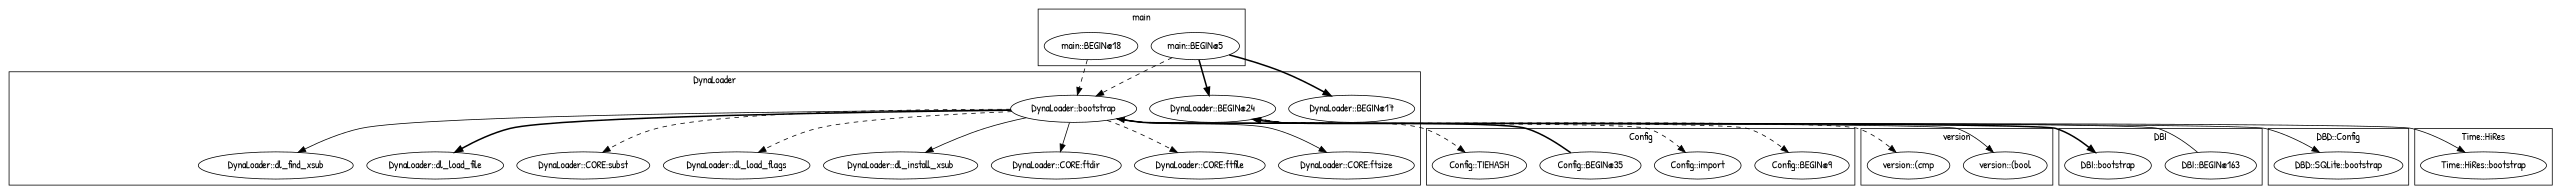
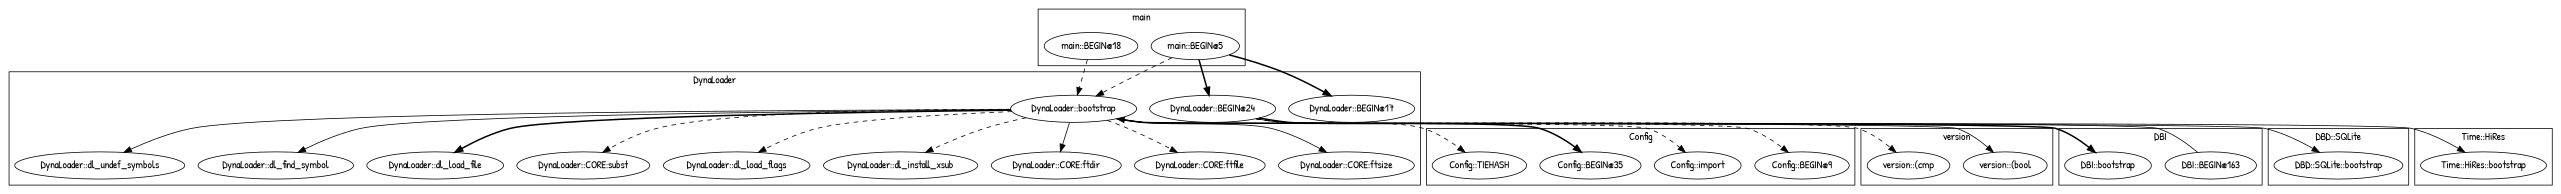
edge "Config::BEGIN@35" -> "DynaLoader::BEGIN@24": reversed
edge "DynaLoader::bootstrap" -> "DynaLoader::dl_install_xsub": style solid -> dashed
cluster "DBD::Config": label "DBD::Config" -> "DBD::SQLite"
node "DynaLoader::dl_undef_symbols": added
node "DynaLoader::dl_find_xsub": label "DynaLoader::dl_find_xsub" -> "DynaLoader::dl_find_symbol"
